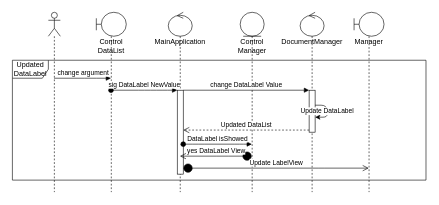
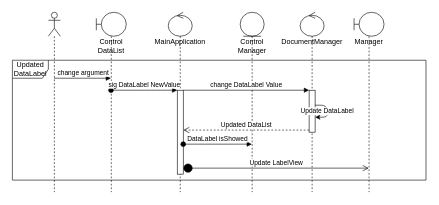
edge "MainApplication" -- "Control Manager": removed, label "yes DataLabel View"
